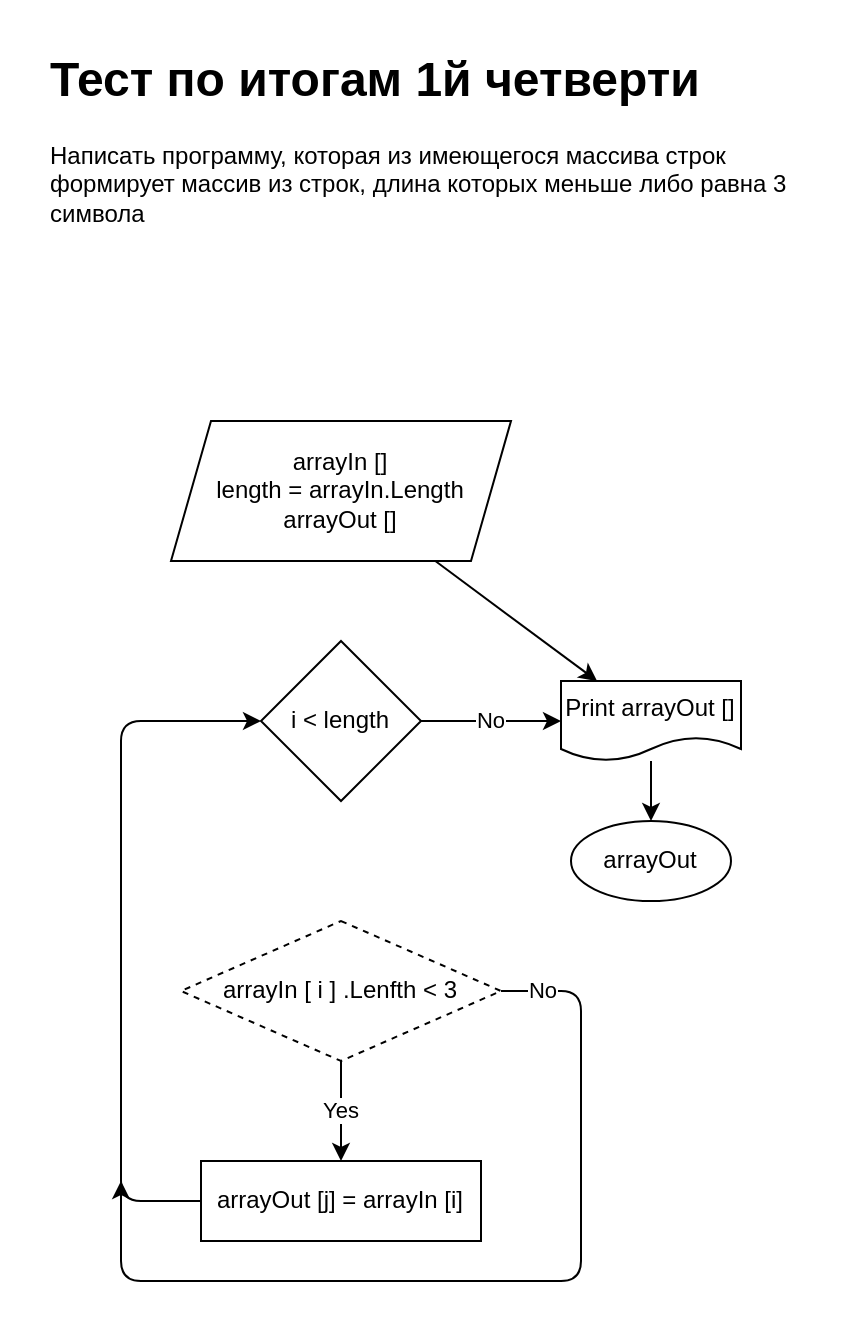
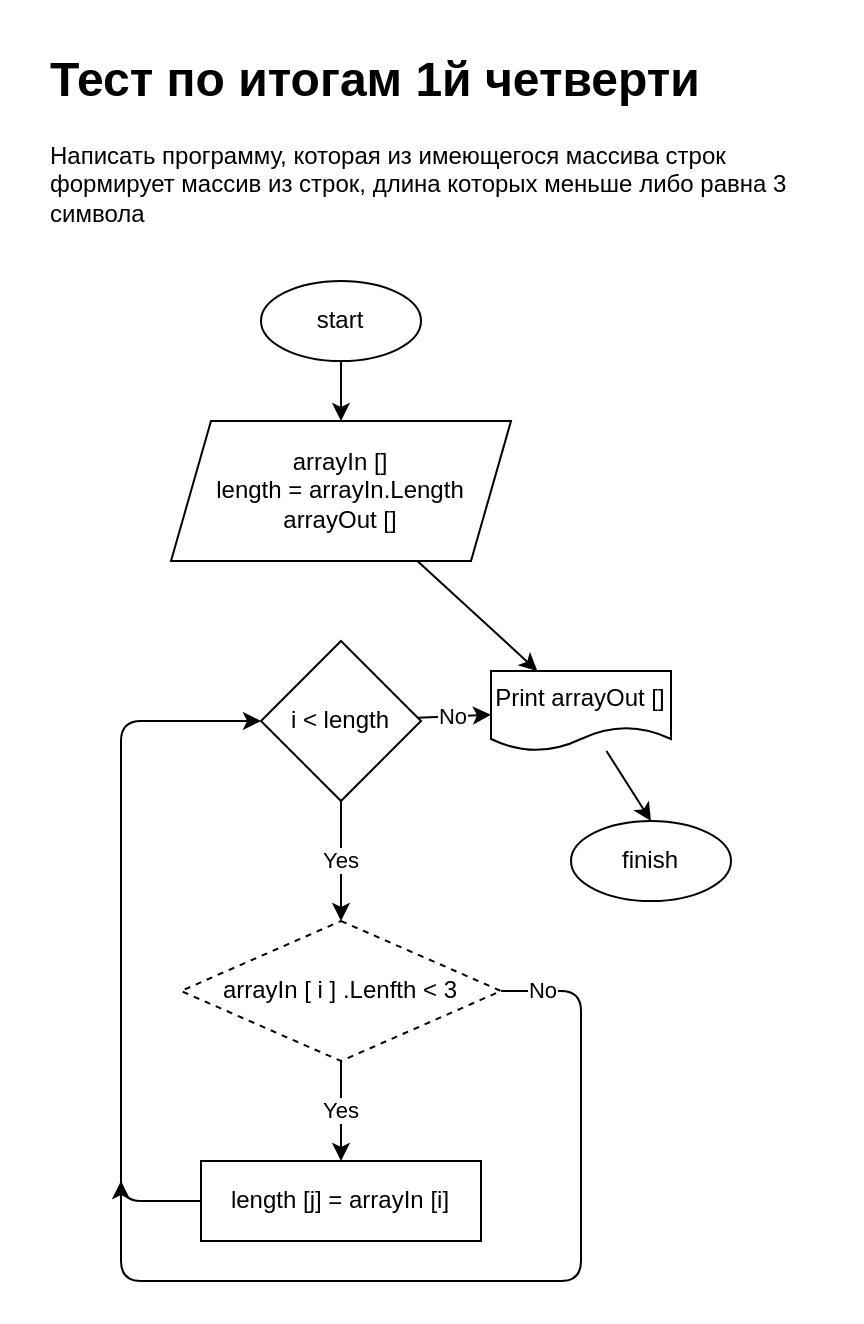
node "start": added
edge "start" -> "arrayIn [] length = arrayIn.Length arrayOut []": added
node "Print arrayOut []": moved (651, 721) -> (581, 711)
edge "i < length" -> "arrayIn [ i ] .Lenfth < 3": added, label "Yes"
node "arrayOut": label "arrayOut" -> "finish"
node "arrayOut [j] = arrayIn [i]": label "arrayOut [j] = arrayIn [i]" -> "length [j] = arrayIn [i]"
